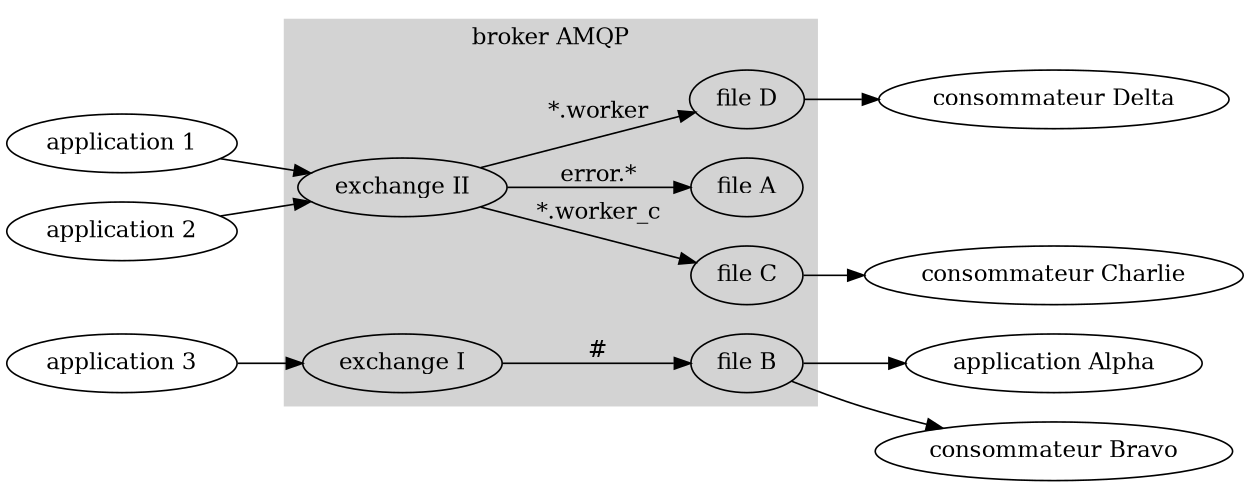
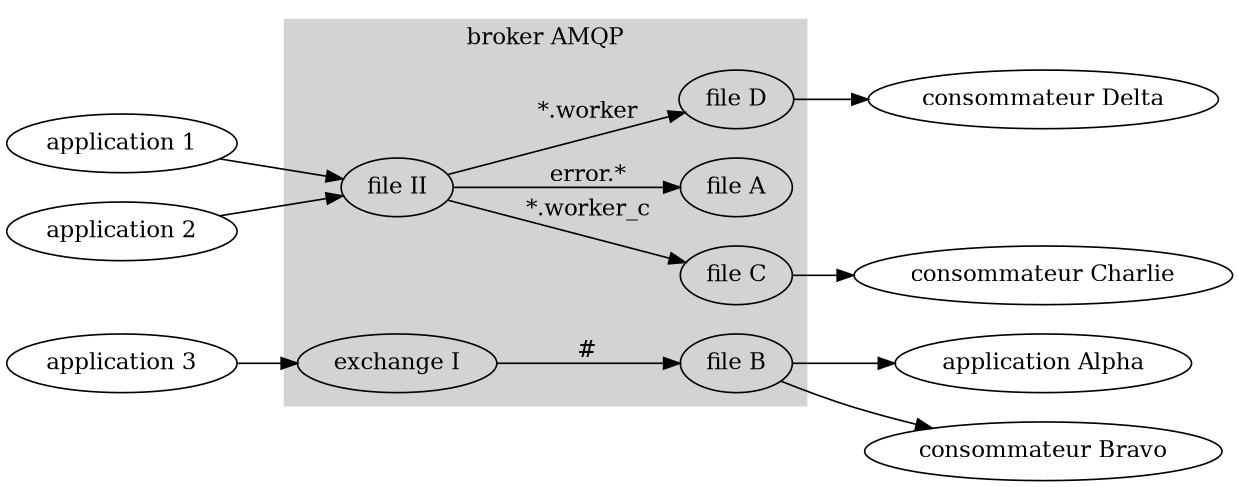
node "exchange II": label "exchange II" -> "file II"
